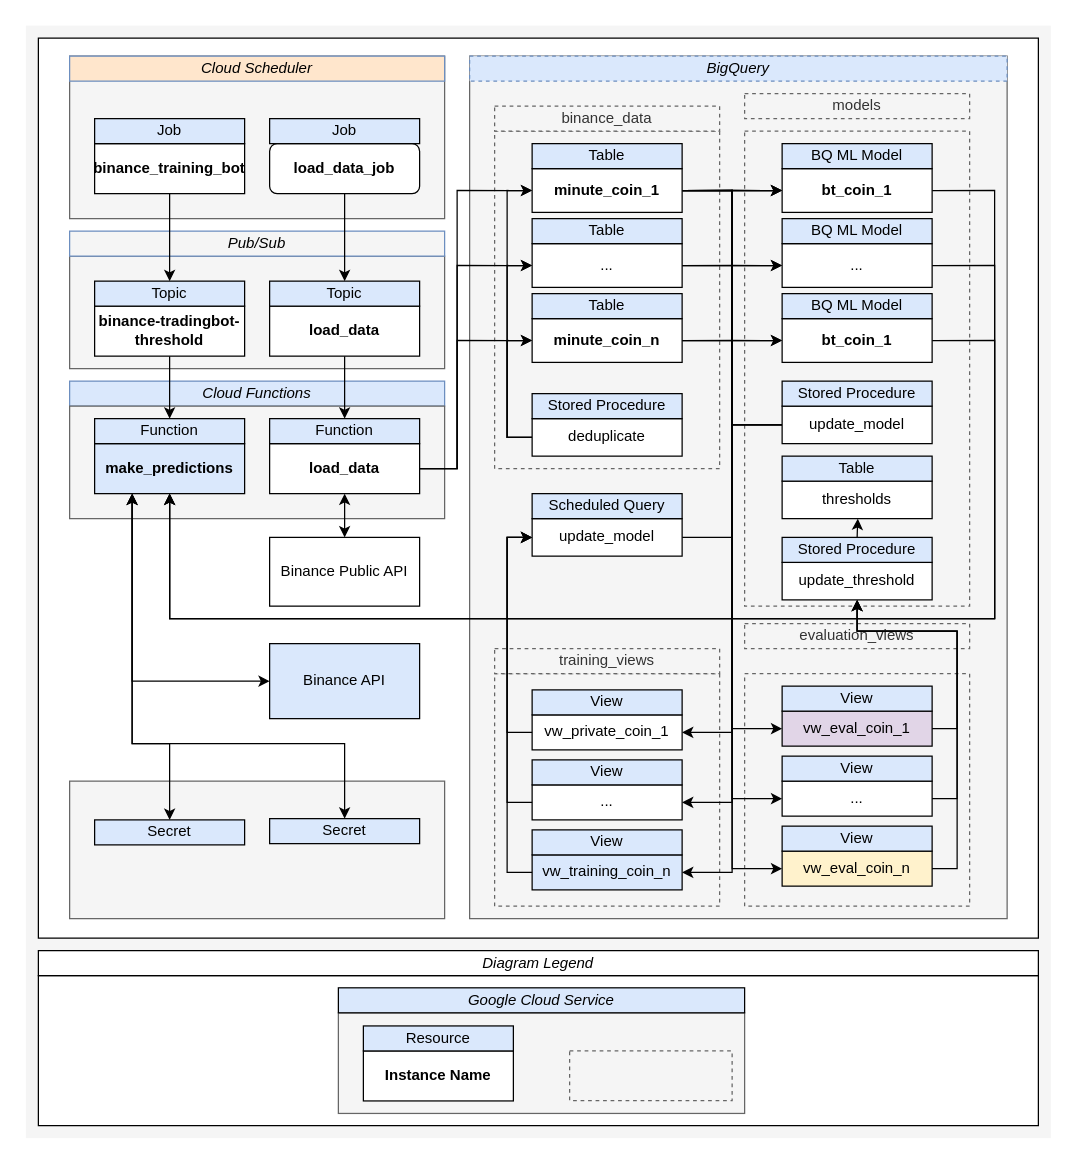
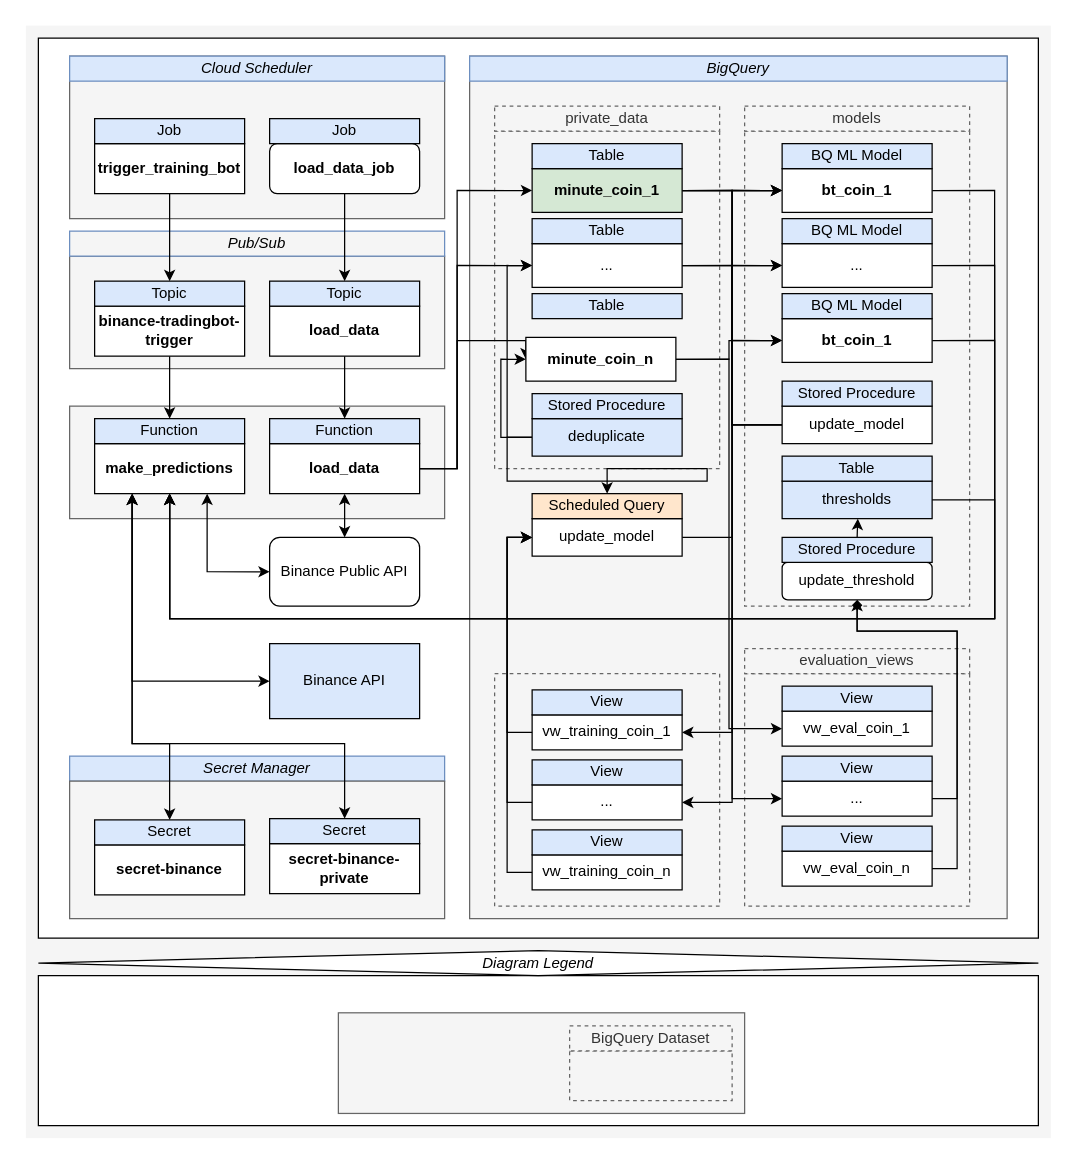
node "Cloud Scheduler": fillcolor #ffe6cc -> #dae8fc
node "BigQuery": style dashed -> solid
node "models": moved (857, 106) -> (857, 119)
node "binance_data": label "binance_data" -> "private_data"
node "binance_training_bot": label "binance_training_bot" -> "trigger_training_bot"
node "minute_coin_1": fillcolor #ffffff -> #d5e8d4
edge "deduplicate" -> "minute_coin_1": now "deduplicate" -> "Scheduled Query"
node "binance-tradingbot-threshold": label "binance-tradingbot-threshold" -> "binance-tradingbot-trigger"
node "minute_coin_n": moved (607, 341) -> (601, 359)
node "Cloud Functions": removed
node "deduplicate": fillcolor #ffffff -> #dae8fc
node "make_predictions": fillcolor #dae8fc -> #ffffff
node "thresholds": fillcolor #ffffff -> #dae8fc
edge "thresholds" -> "make_predictions": added
node "Scheduled Query": fillcolor #dae8fc -> #ffe6cc
edge "make_predictions" -- "Binance Public API": added
node "Binance Public API": shape rectangle -> rounded rectangle
node "update_threshold": shape rectangle -> rounded rectangle
node "evaluation_views": moved (857, 636) -> (857, 661)
node "training_views": removed
node "vw_eval_coin_1": fillcolor #e1d5e7 -> #ffffff
edge "vw_eval_coin_1" -> "update_threshold": removed
node "vw_private_coin_1": label "vw_private_coin_1" -> "vw_training_coin_1"
node "Secret Manager": added
node "secret-binance-private": added
edge "minute_coin_1" -> "vw_eval_coin_n": removed
node "vw_eval_coin_n": fillcolor #fff2cc -> #ffffff
edge "vw_eval_coin_n" -> "update_threshold": arrowhead classic -> diamond
node "secret-binance": added
node "vw_training_coin_n": fillcolor #dae8fc -> #ffffff
edge "minute_coin_1" -> "vw_training_coin_n": removed
node "Diagram Legend": shape rectangle -> diamond
node "Google Cloud Service": removed
node "Resource": removed
node "BigQuery Dataset": added
node "Instance Name": removed
